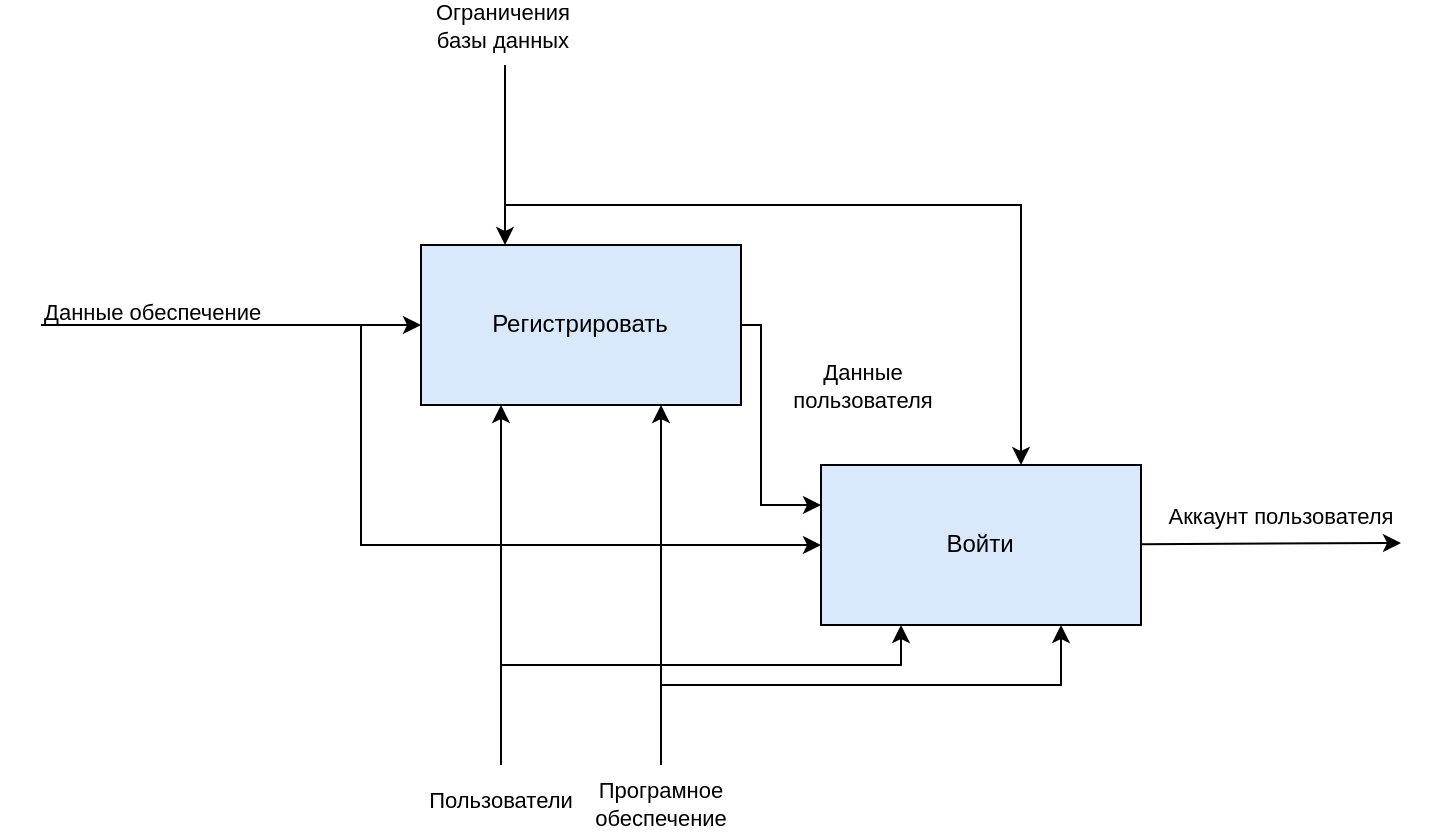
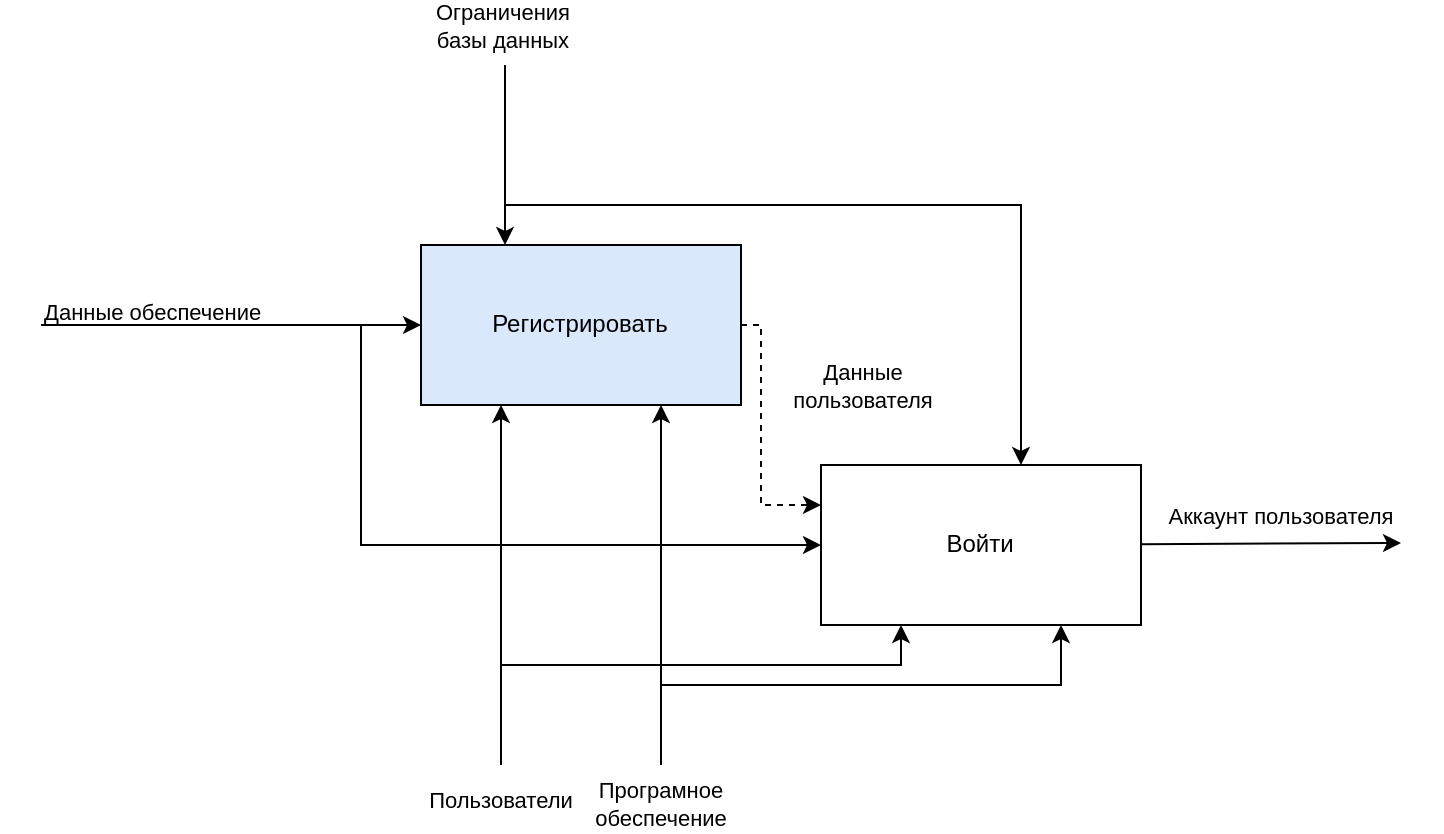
edge "Регистрировать" -> "Войти": style solid -> dashed
node "Войти": fillcolor #dae8fc -> #ffffff
